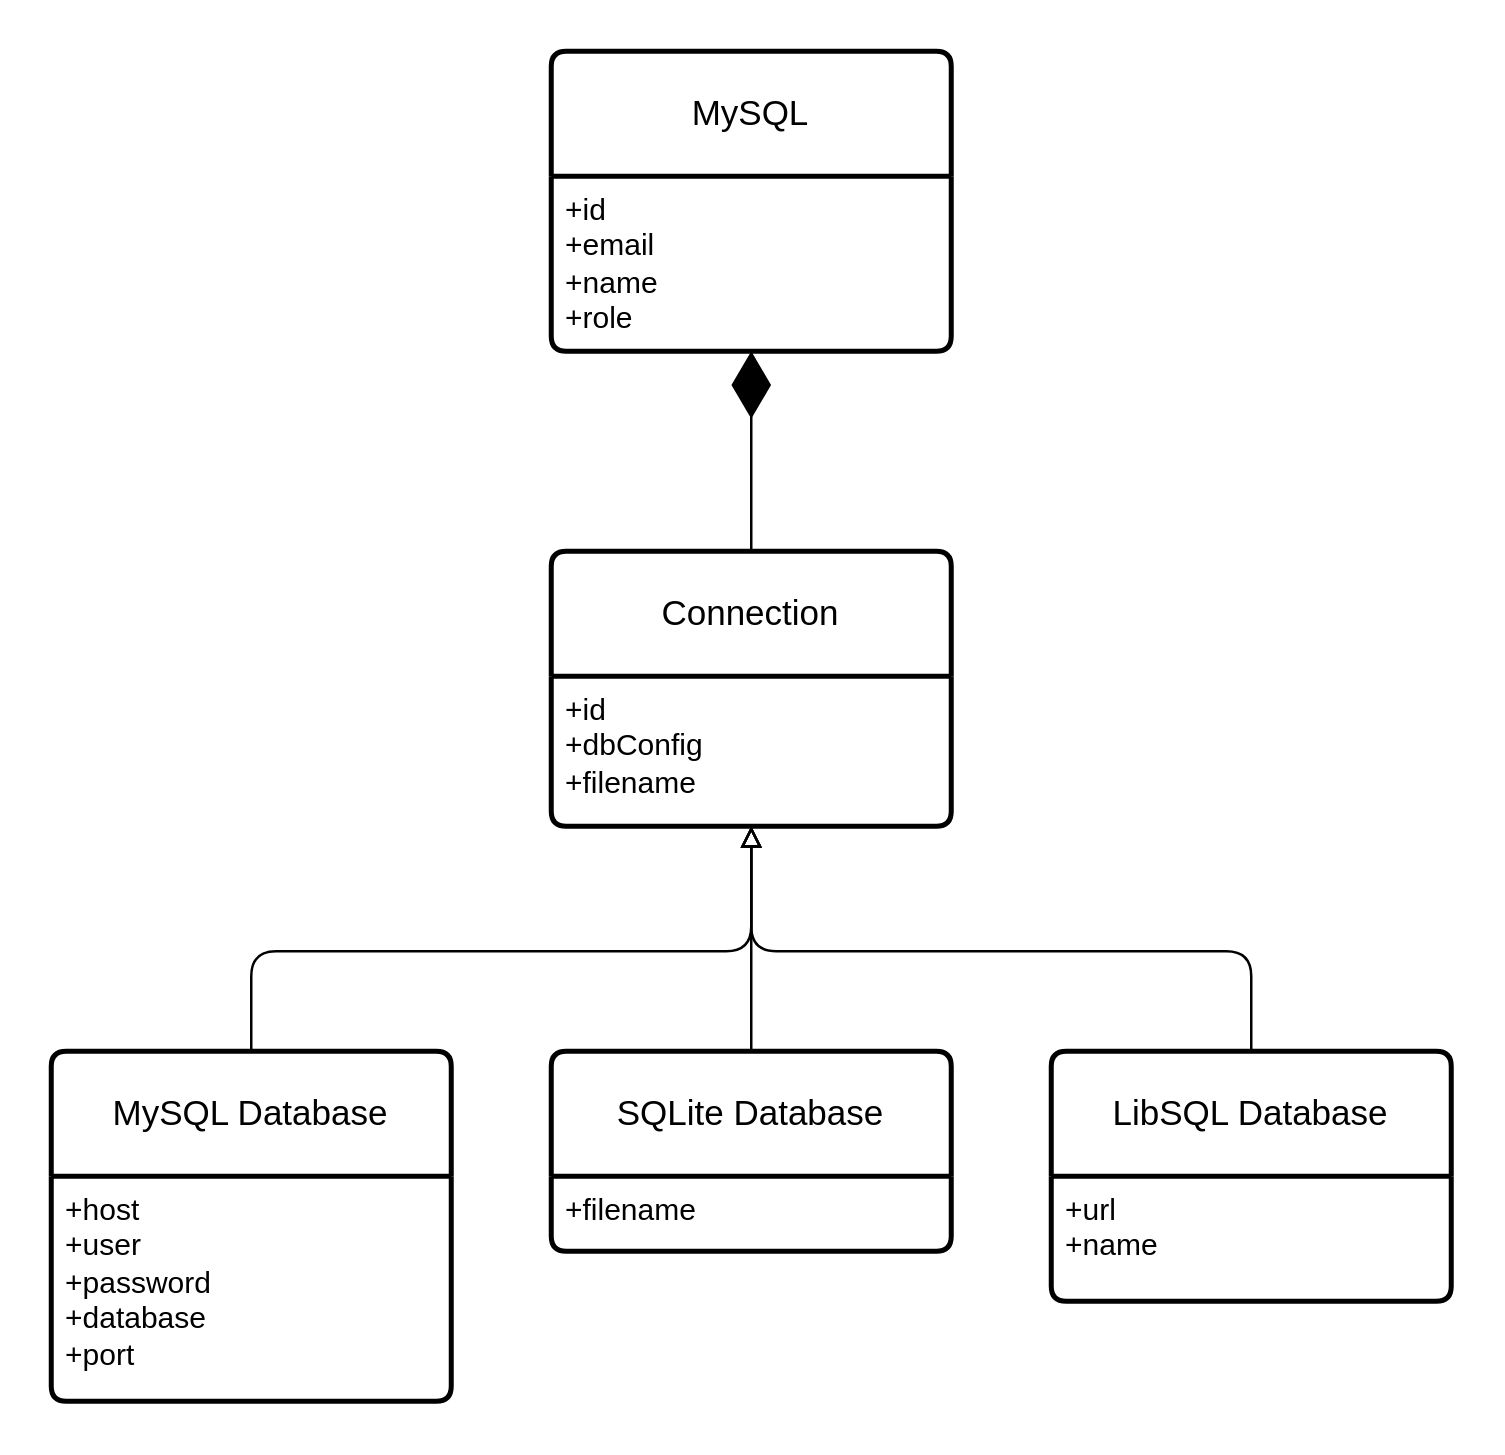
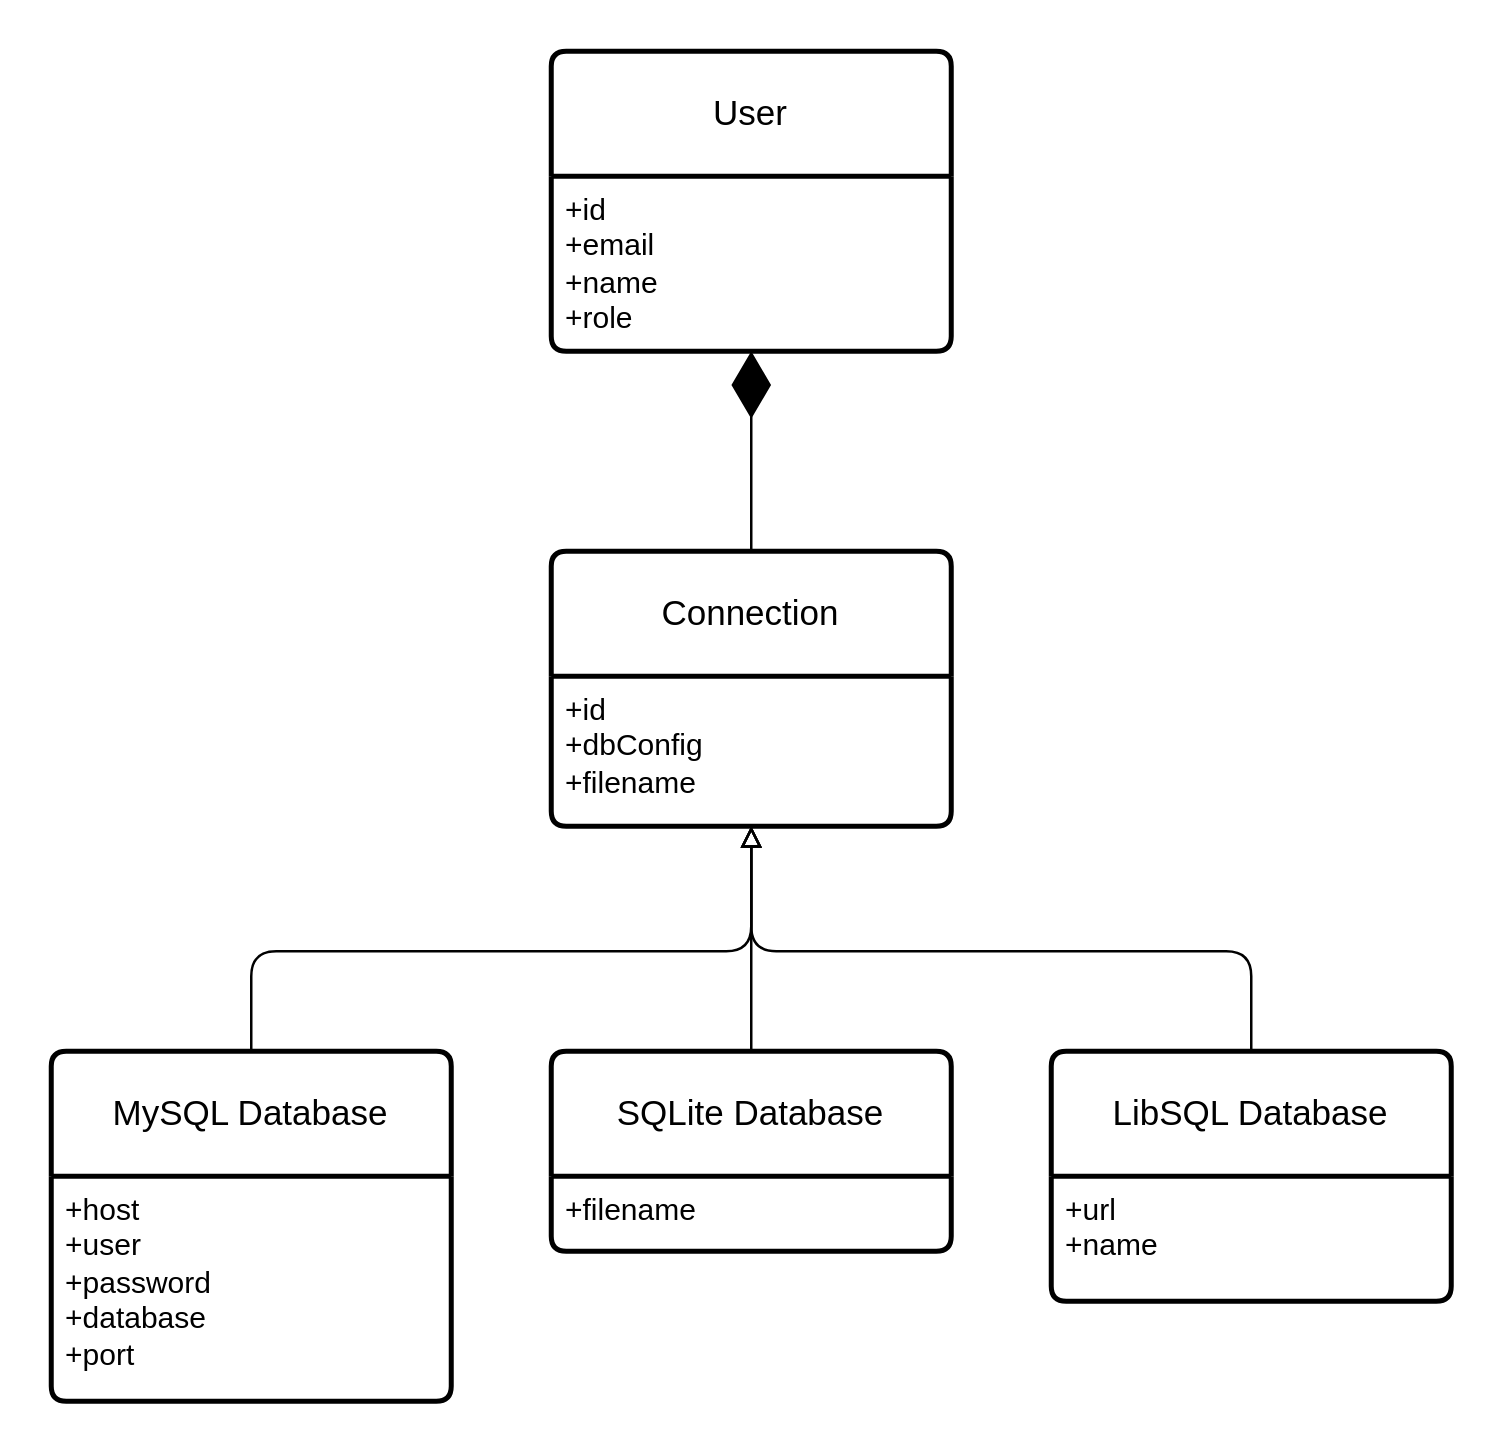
node "MySQL": label "MySQL" -> "User"
